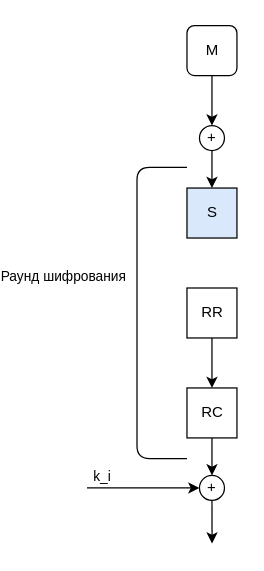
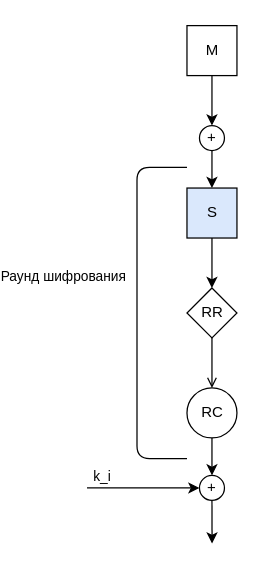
node "M": shape rounded rectangle -> rectangle
edge "S" -> "RR": added
node "RR": shape rectangle -> diamond
edge "RR" -> "RC": arrowhead classic -> open
node "RC": shape rectangle -> ellipse
